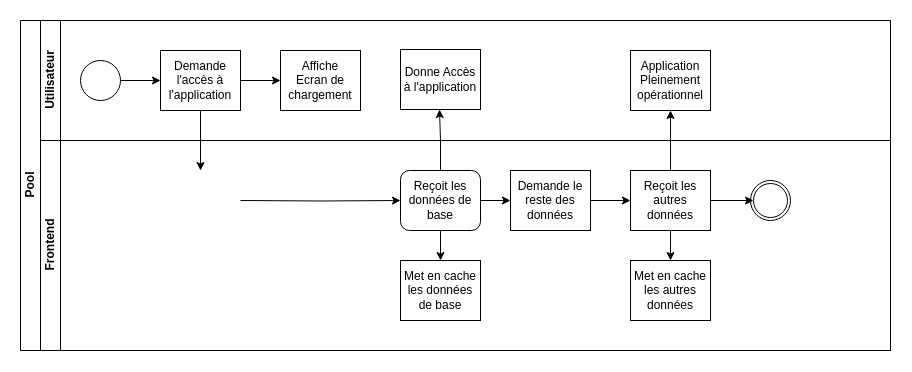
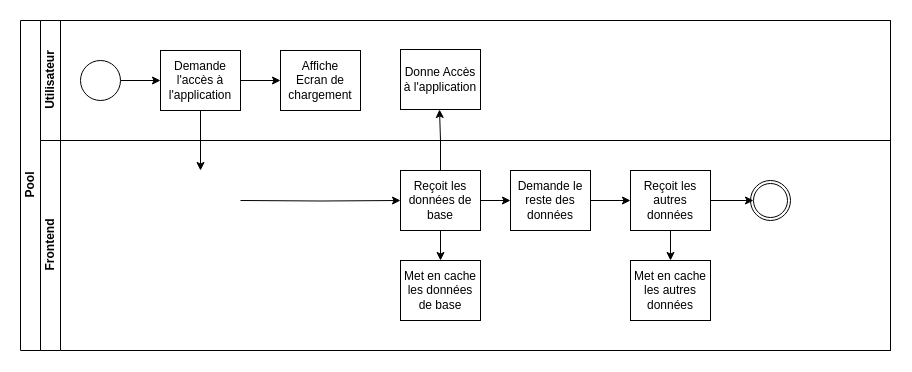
node "Application Pleinement opérationnel": removed
edge "Reçoit les autres données" -> "Application Pleinement opérationnel": removed
node "Reçoit les données de base": shape rounded rectangle -> rectangle
